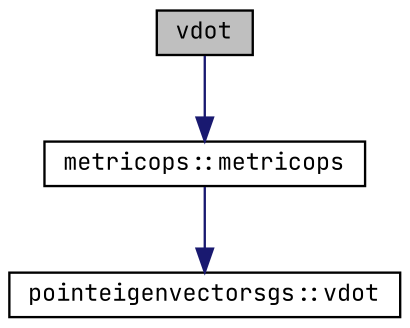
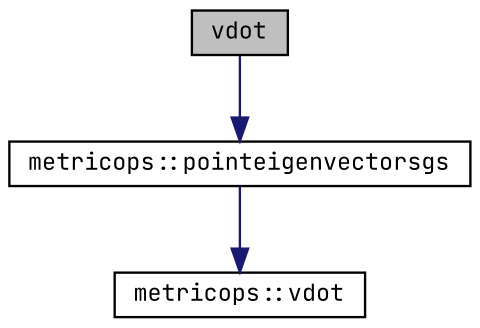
node "metricops::metricops": label "metricops::metricops" -> "metricops::pointeigenvectorsgs"
node "pointeigenvectorsgs::vdot": label "pointeigenvectorsgs::vdot" -> "metricops::vdot"
